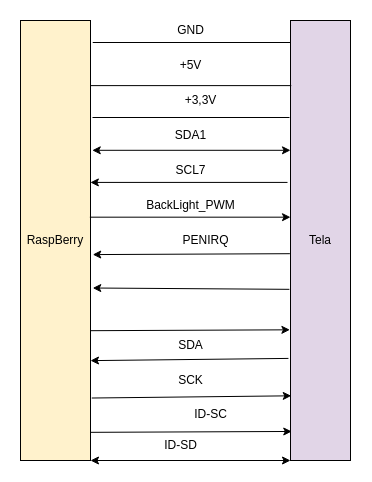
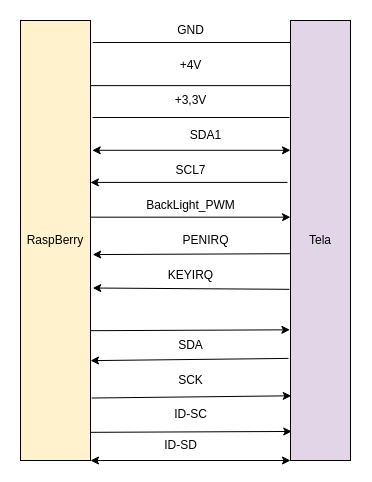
node "+5V": label "+5V" -> "+4V"
node "+3,3V": moved (201, 101) -> (191, 101)
node "SDA1": moved (191, 136) -> (206, 136)
node "KEYIRQ": added
node "ID-SC": moved (211, 415) -> (191, 415)
